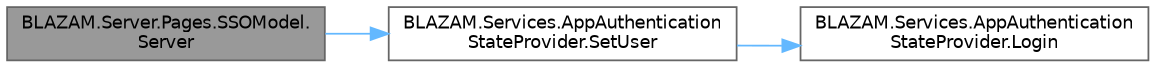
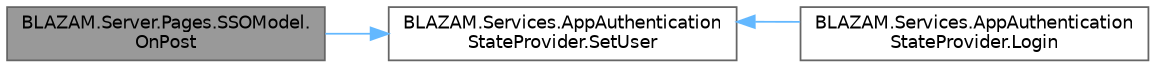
node "BLAZAM.Server.Pages.SSOModel. Server": label "BLAZAM.Server.Pages.SSOModel. Server" -> "BLAZAM.Server.Pages.SSOModel. OnPost"
edge "BLAZAM.Services.AppAuthentication StateProvider.SetUser" -> "BLAZAM.Services.AppAuthentication StateProvider.Login": reversed
